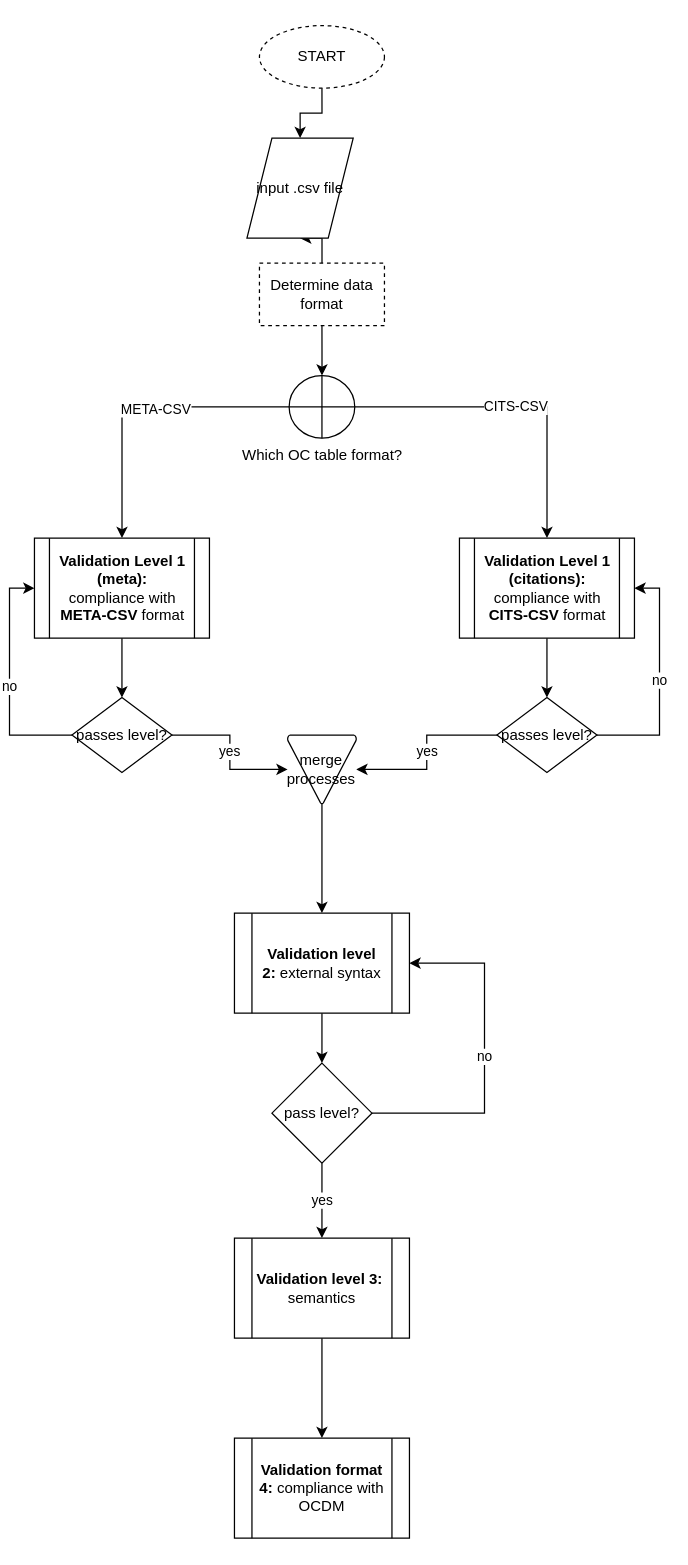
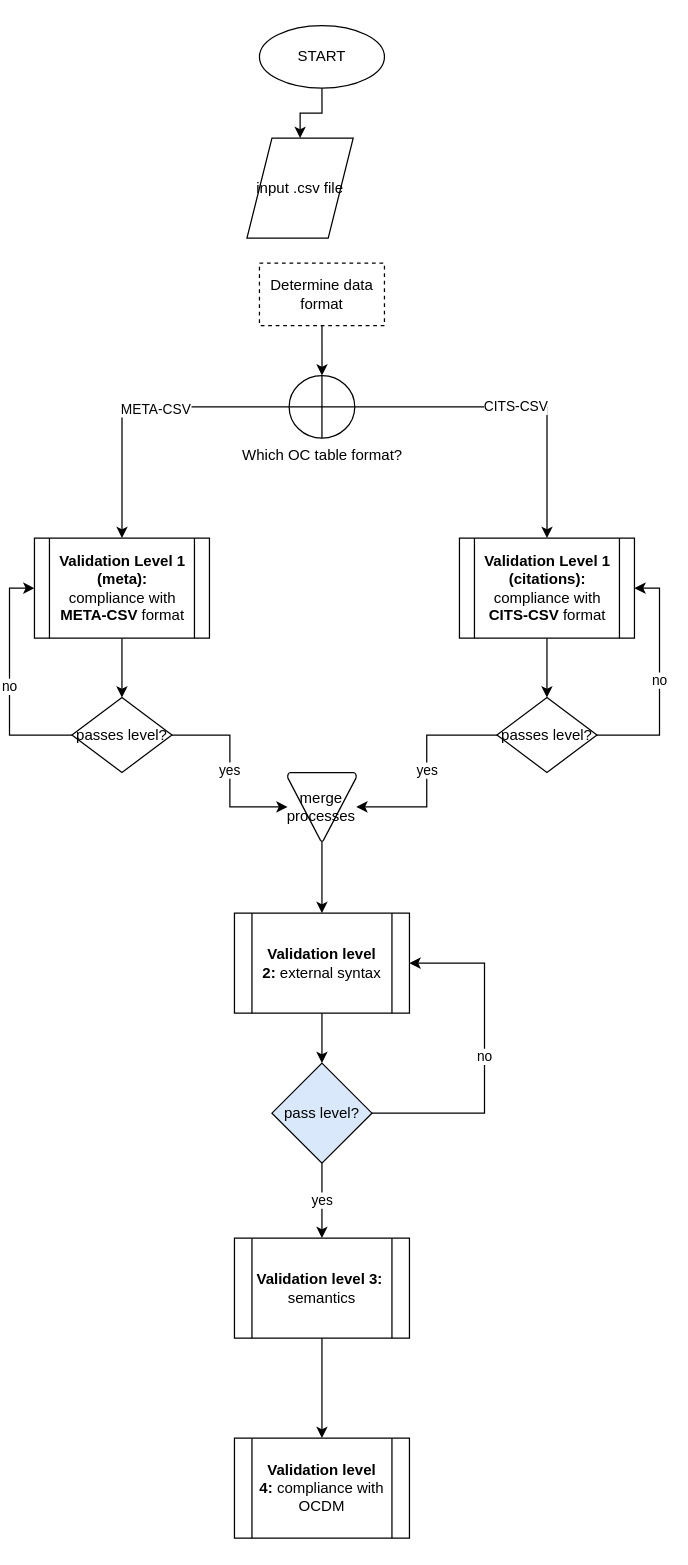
node "START": style dashed -> solid
edge "Determine data format" -> "input .csv file": removed
node "merge processes": moved (322, 769) -> (322, 807)
node "pass level?": fillcolor #ffffff -> #dae8fc
node "Validation format 4: compliance with OCDM": label "Validation format 4: compliance with OCDM" -> "Validation level 4: compliance with OCDM"
